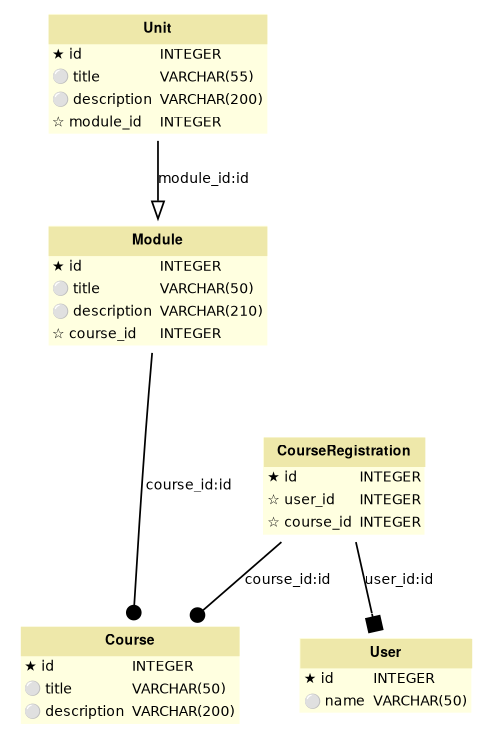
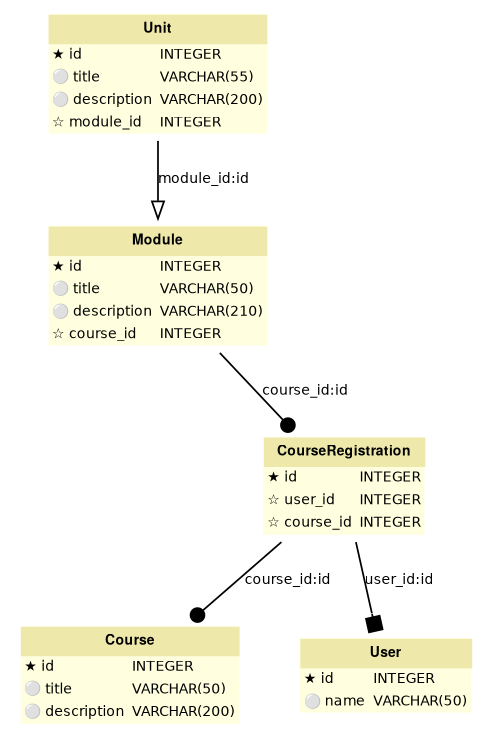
edge "Module" -> "Course": now "Module" -> "CourseRegistration"
